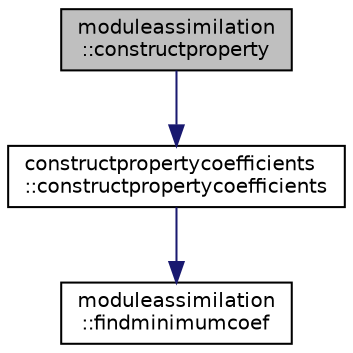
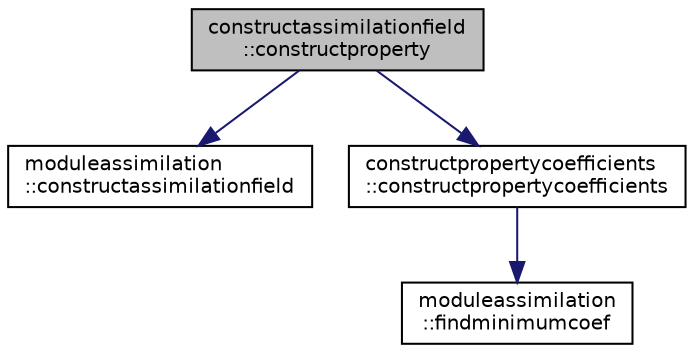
node "moduleassimilation ::constructproperty": label "moduleassimilation ::constructproperty" -> "constructassimilationfield ::constructproperty"
node "moduleassimilation ::constructassimilationfield": added
